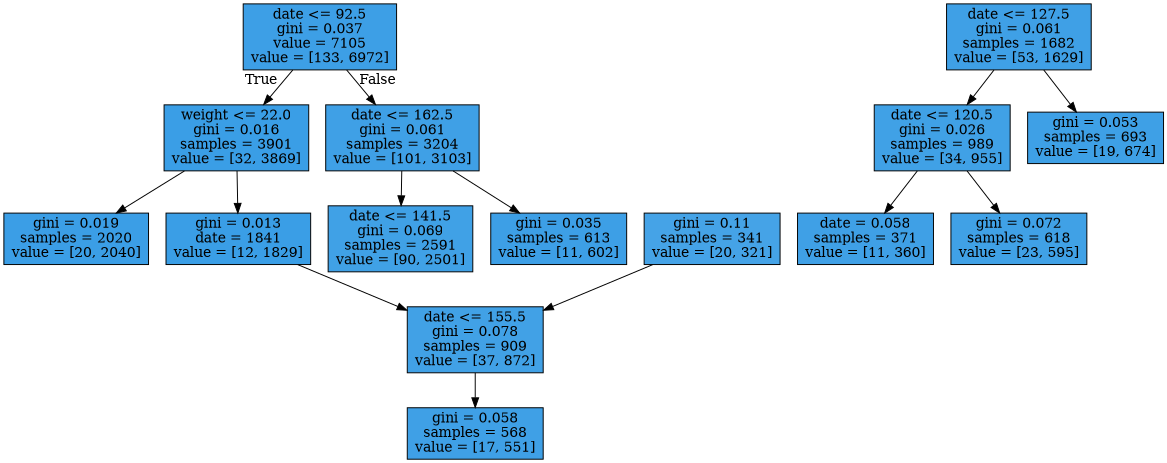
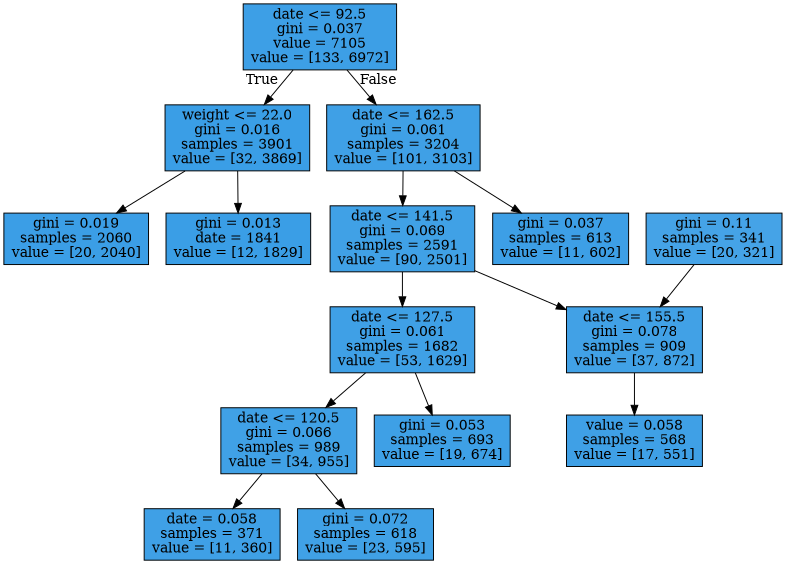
node "date <= 120.5 gini = 0.026 samples = 989 value = [34, 955]": label "date <= 120.5 gini = 0.026 samples = 989 value = [34, 955]" -> "date <= 120.5 gini = 0.066 samples = 989 value = [34, 955]"
node "gini = 0.019 samples = 2020 value = [20, 2040]": label "gini = 0.019 samples = 2020 value = [20, 2040]" -> "gini = 0.019 samples = 2060 value = [20, 2040]"
node "gini = 0.035 samples = 613 value = [11, 602]": label "gini = 0.035 samples = 613 value = [11, 602]" -> "gini = 0.037 samples = 613 value = [11, 602]"
edge "date <= 141.5 gini = 0.069 samples = 2591 value = [90, 2501]" -> "date <= 127.5 gini = 0.061 samples = 1682 value = [53, 1629]": added
edge "gini = 0.013 date = 1841 value = [12, 1829]" -> "date <= 155.5 gini = 0.078 samples = 909 value = [37, 872]": now "date <= 141.5 gini = 0.069 samples = 2591 value = [90, 2501]" -> "date <= 155.5 gini = 0.078 samples = 909 value = [37, 872]"
node "gini = 0.058 samples = 568 value = [17, 551]": label "gini = 0.058 samples = 568 value = [17, 551]" -> "value = 0.058 samples = 568 value = [17, 551]"
